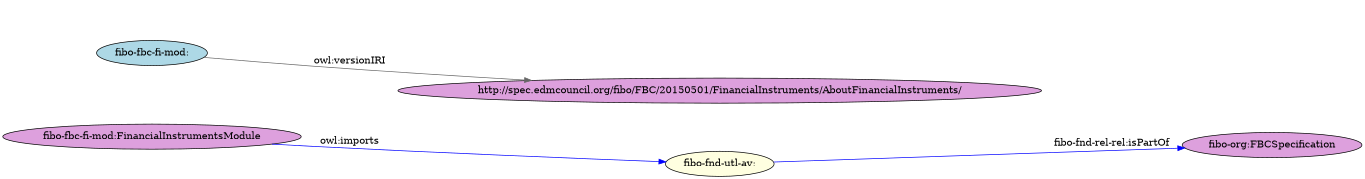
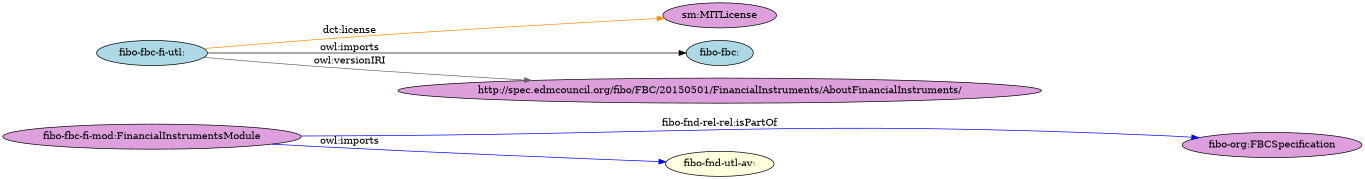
node "sm:MITLicense": added
node "fibo-fbc-fi-mod:": label "fibo-fbc-fi-mod:" -> "fibo-fbc-fi-utl:"
node "fibo-fbc:": added
edge "fibo-fnd-utl-av:" -> "fibo-org:FBCSpecification": now "fibo-fbc-fi-mod:FinancialInstrumentsModule" -> "fibo-org:FBCSpecification"
